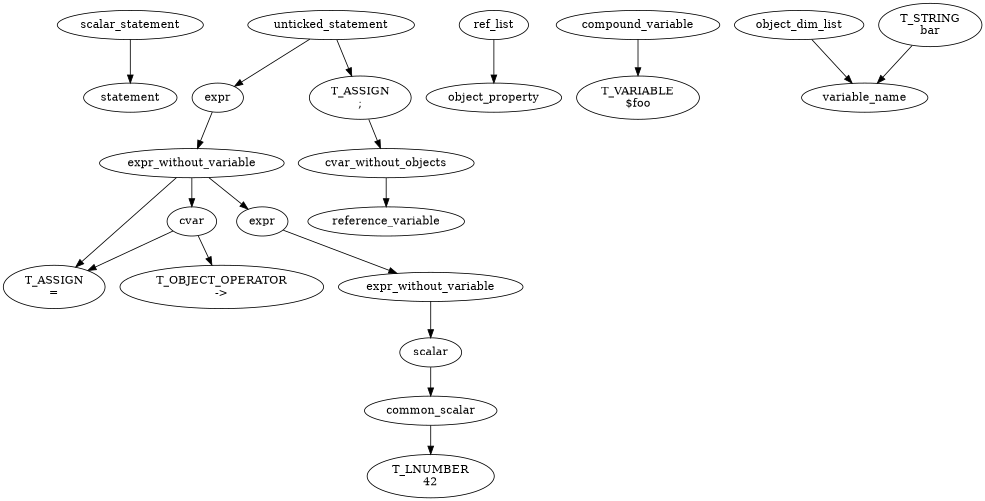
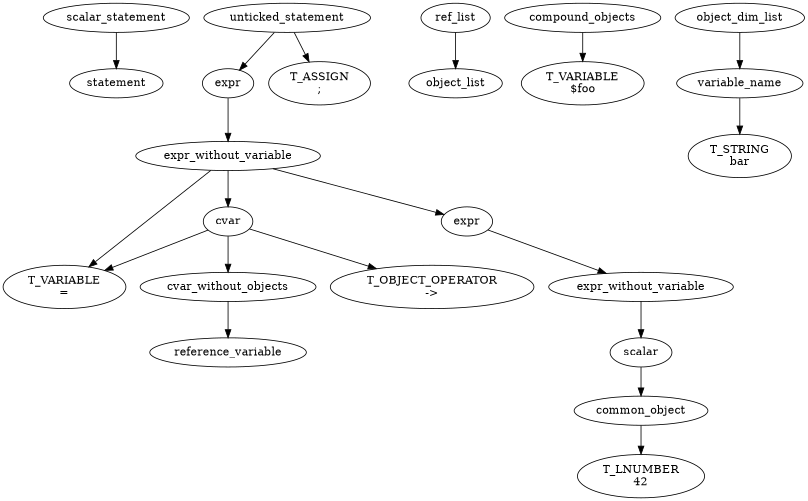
node "compound_variable": label "compound_variable" -> "compound_objects"
edge "T_STRING bar" -> "variable_name": reversed
node "object_property": label "object_property" -> "object_list"
edge "T_ASSIGN ;" -> "cvar_without_objects": now "cvar" -> "cvar_without_objects"
node "T_ASSIGN =": label "T_ASSIGN =" -> "T_VARIABLE ="
node "common_scalar": label "common_scalar" -> "common_object"
